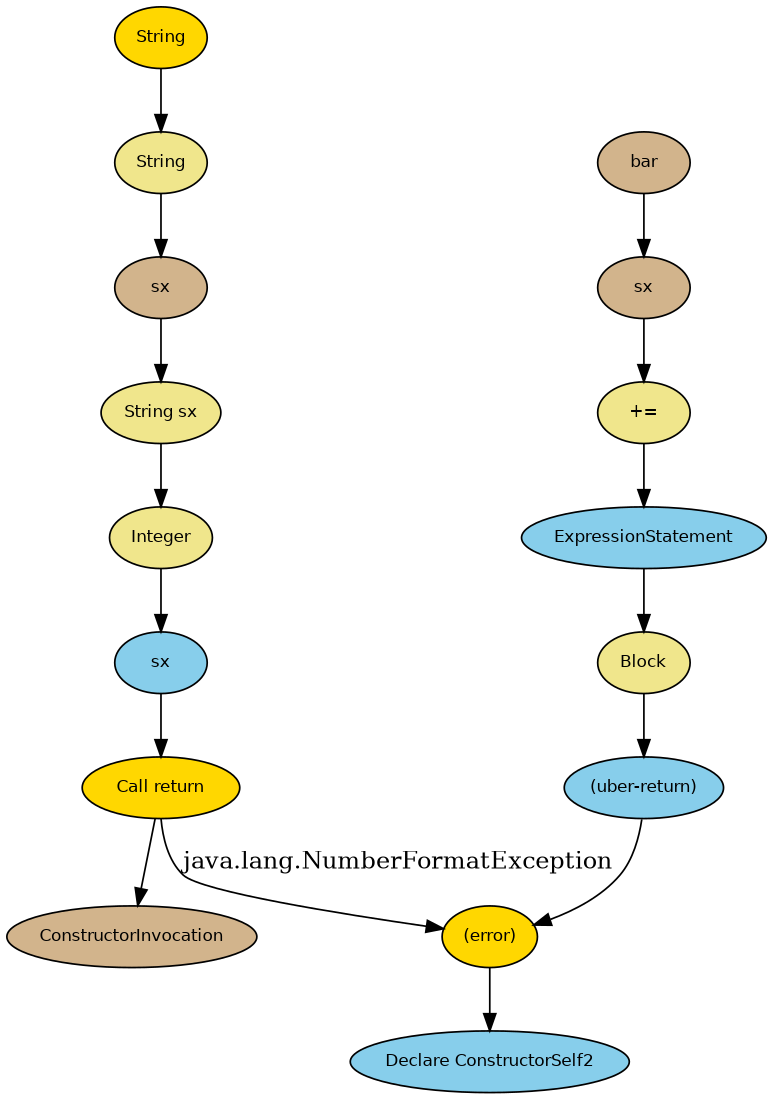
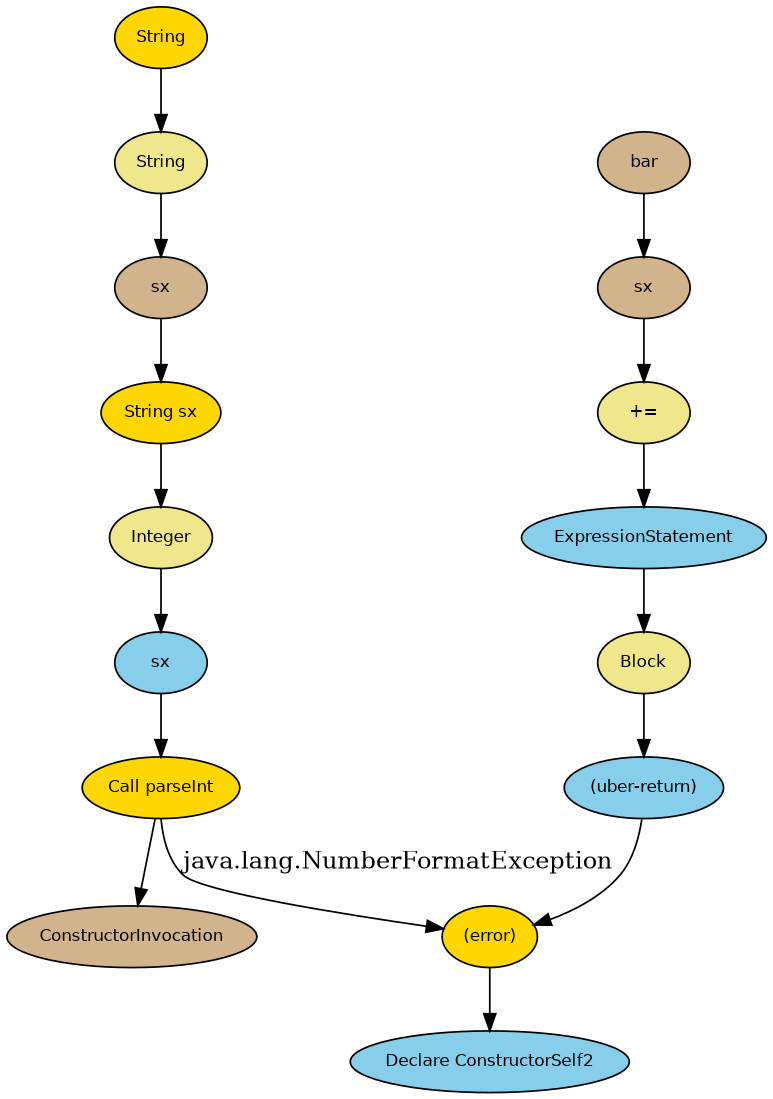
node "String sx": fillcolor khaki -> gold
node "Call return": label "Call return" -> "Call parseInt"
